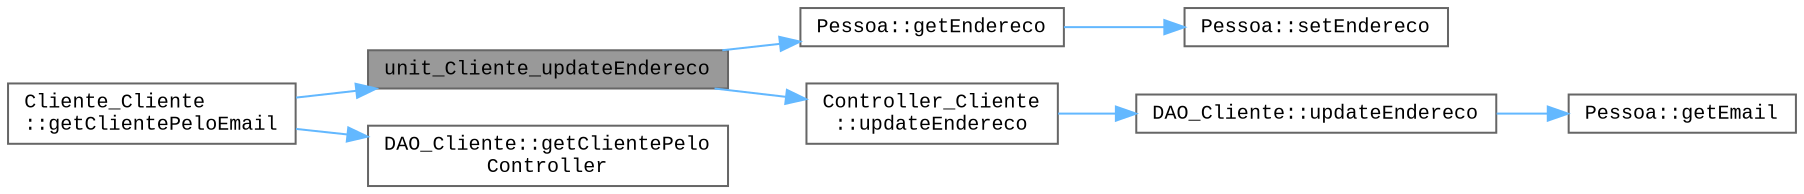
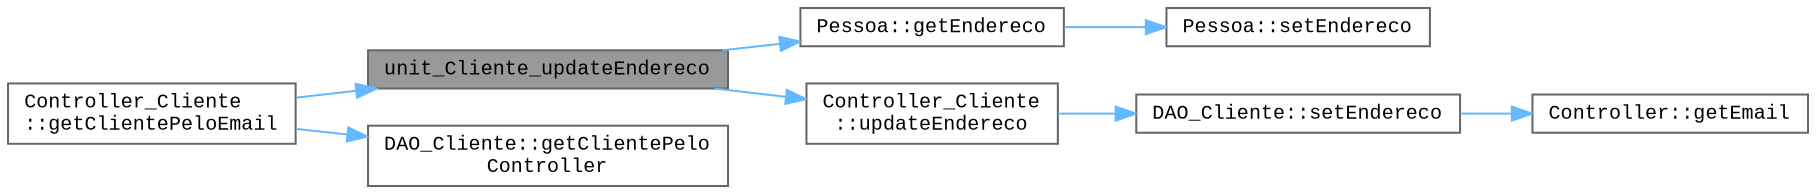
node "Cliente_Cliente ::getClientePeloEmail": label "Cliente_Cliente ::getClientePeloEmail" -> "Controller_Cliente ::getClientePeloEmail"
node "DAO_Cliente::updateEndereco": label "DAO_Cliente::updateEndereco" -> "DAO_Cliente::setEndereco"
node "Pessoa::getEmail": label "Pessoa::getEmail" -> "Controller::getEmail"
